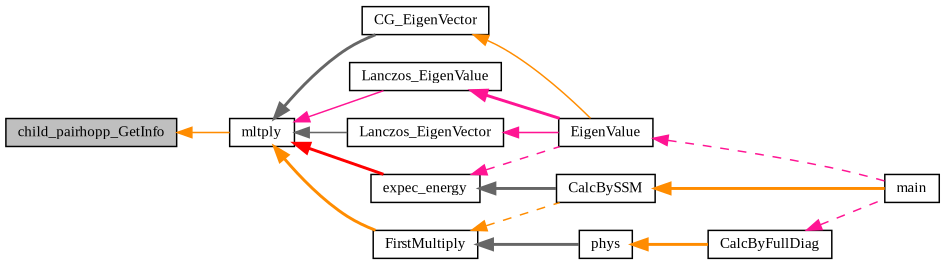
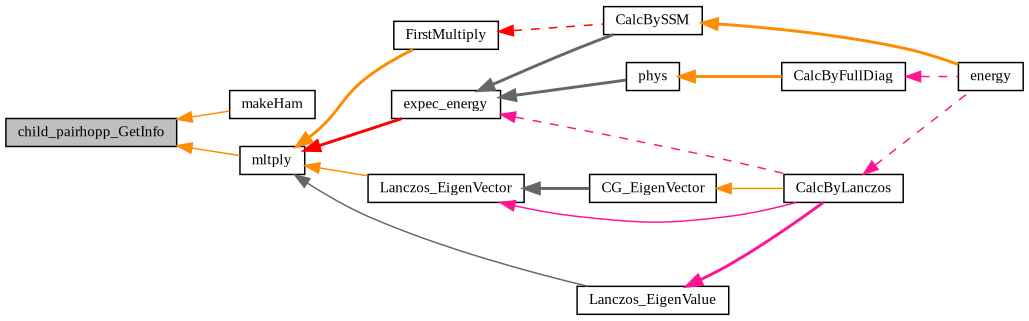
edge "CG_EigenVector" -> "mltply": now "CG_EigenVector" -> "Lanczos_EigenVector"
edge "Lanczos_EigenValue" -> "mltply": color deeppink -> gray40
node "makeHam": added
edge "Lanczos_EigenVector" -> "mltply": color gray40 -> darkorange
node "EigenValue": label "EigenValue" -> "CalcByLanczos"
node "main": label "main" -> "energy"
edge "CalcBySSM" -> "FirstMultiply": color darkorange -> red
edge "phys" -> "FirstMultiply": now "phys" -> "expec_energy"
